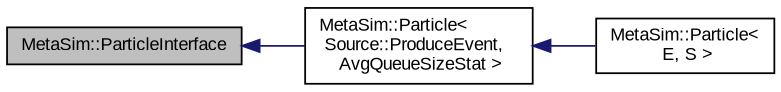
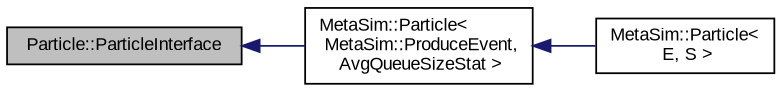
node "MetaSim::ParticleInterface": label "MetaSim::ParticleInterface" -> "Particle::ParticleInterface"
node "MetaSim::Particle< Source::ProduceEvent, AvgQueueSizeStat >": label "MetaSim::Particle< Source::ProduceEvent, AvgQueueSizeStat >" -> "MetaSim::Particle< MetaSim::ProduceEvent, AvgQueueSizeStat >"
